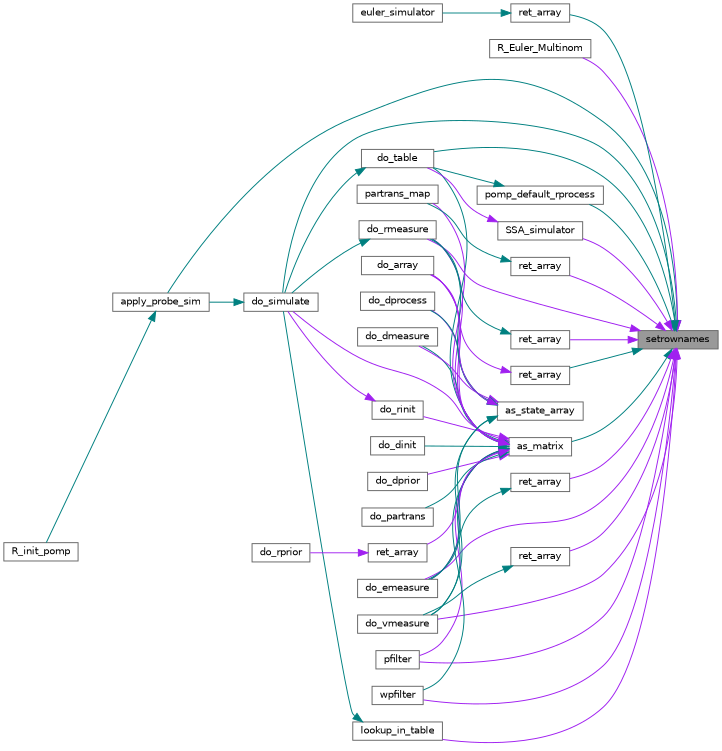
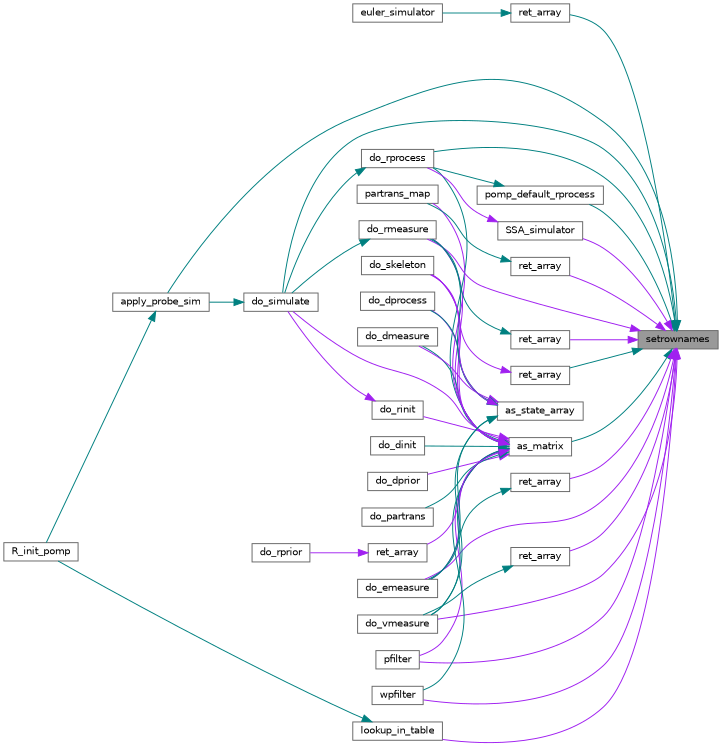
node "R_Euler_Multinom": removed
node "do_table": label "do_table" -> "do_rprocess"
node "do_array": label "do_array" -> "do_skeleton"
edge "do_simulate" -> "lookup_in_table": now "R_init_pomp" -> "lookup_in_table"
